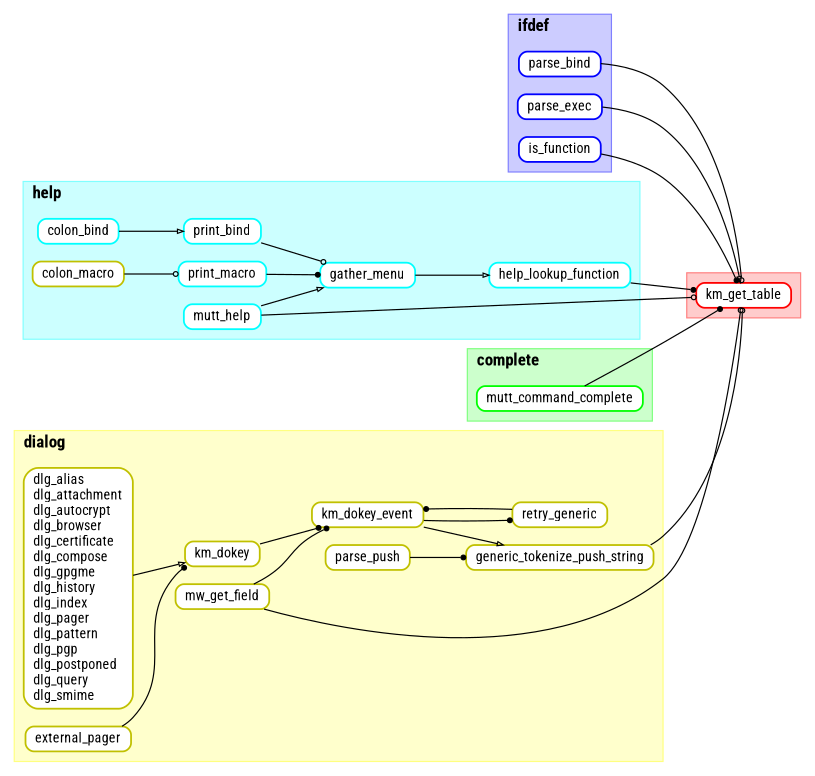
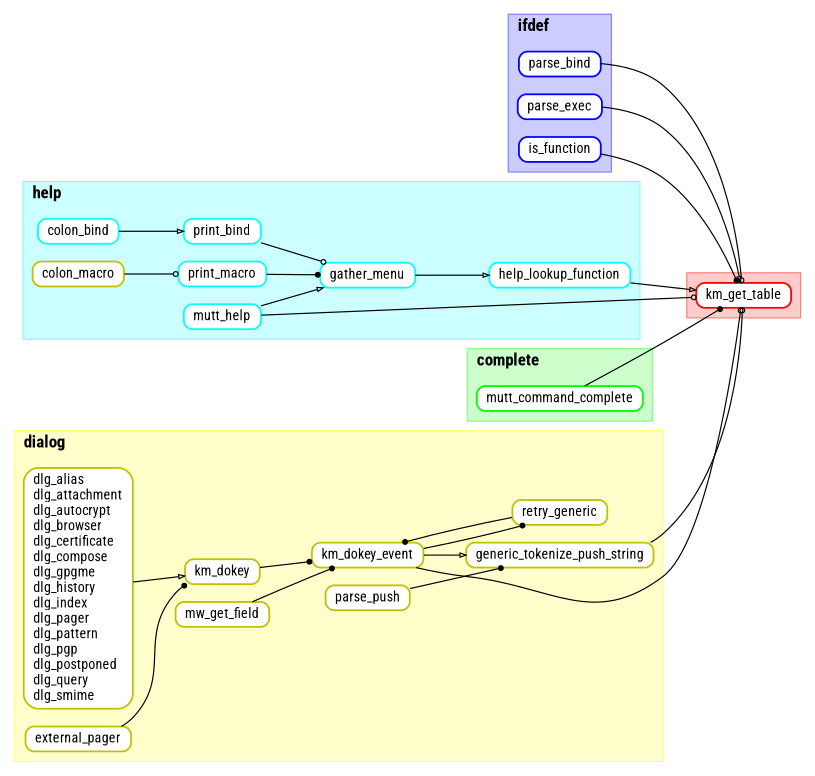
edge "help_lookup_function" -> "km_get_table": arrowhead dot -> onormal
edge "mw_get_field" -> "km_get_table": now "km_dokey_event" -> "km_get_table"
